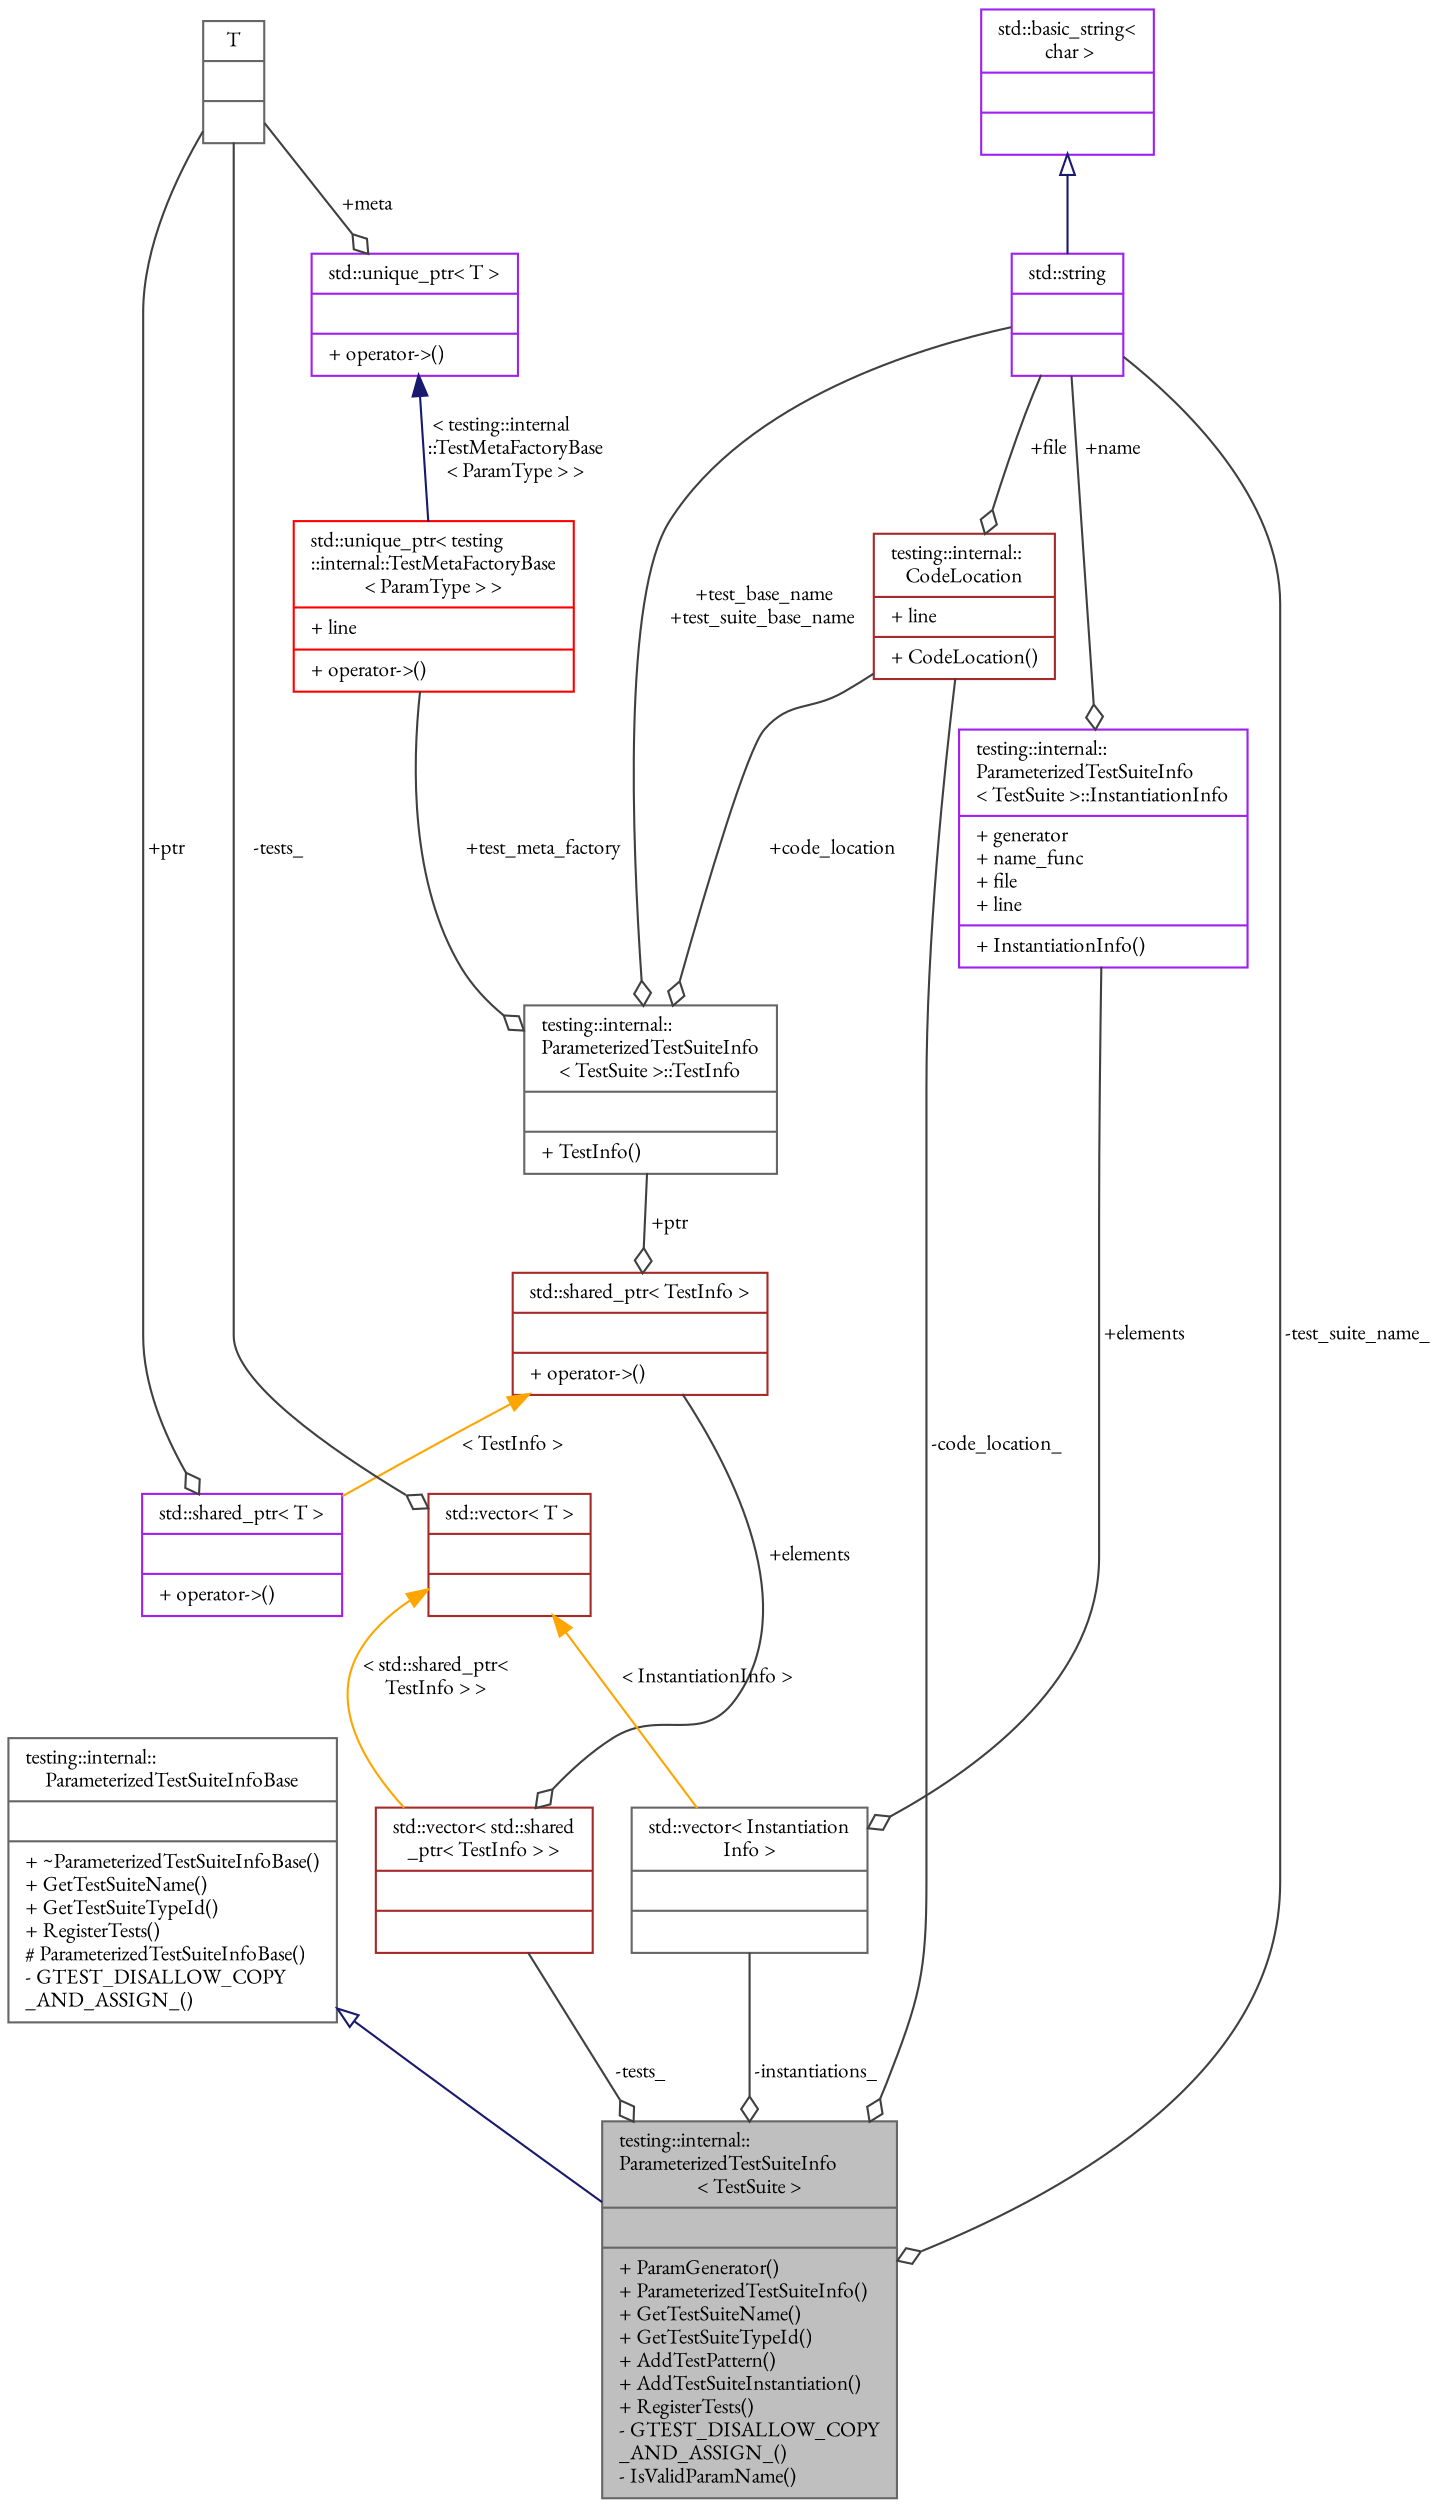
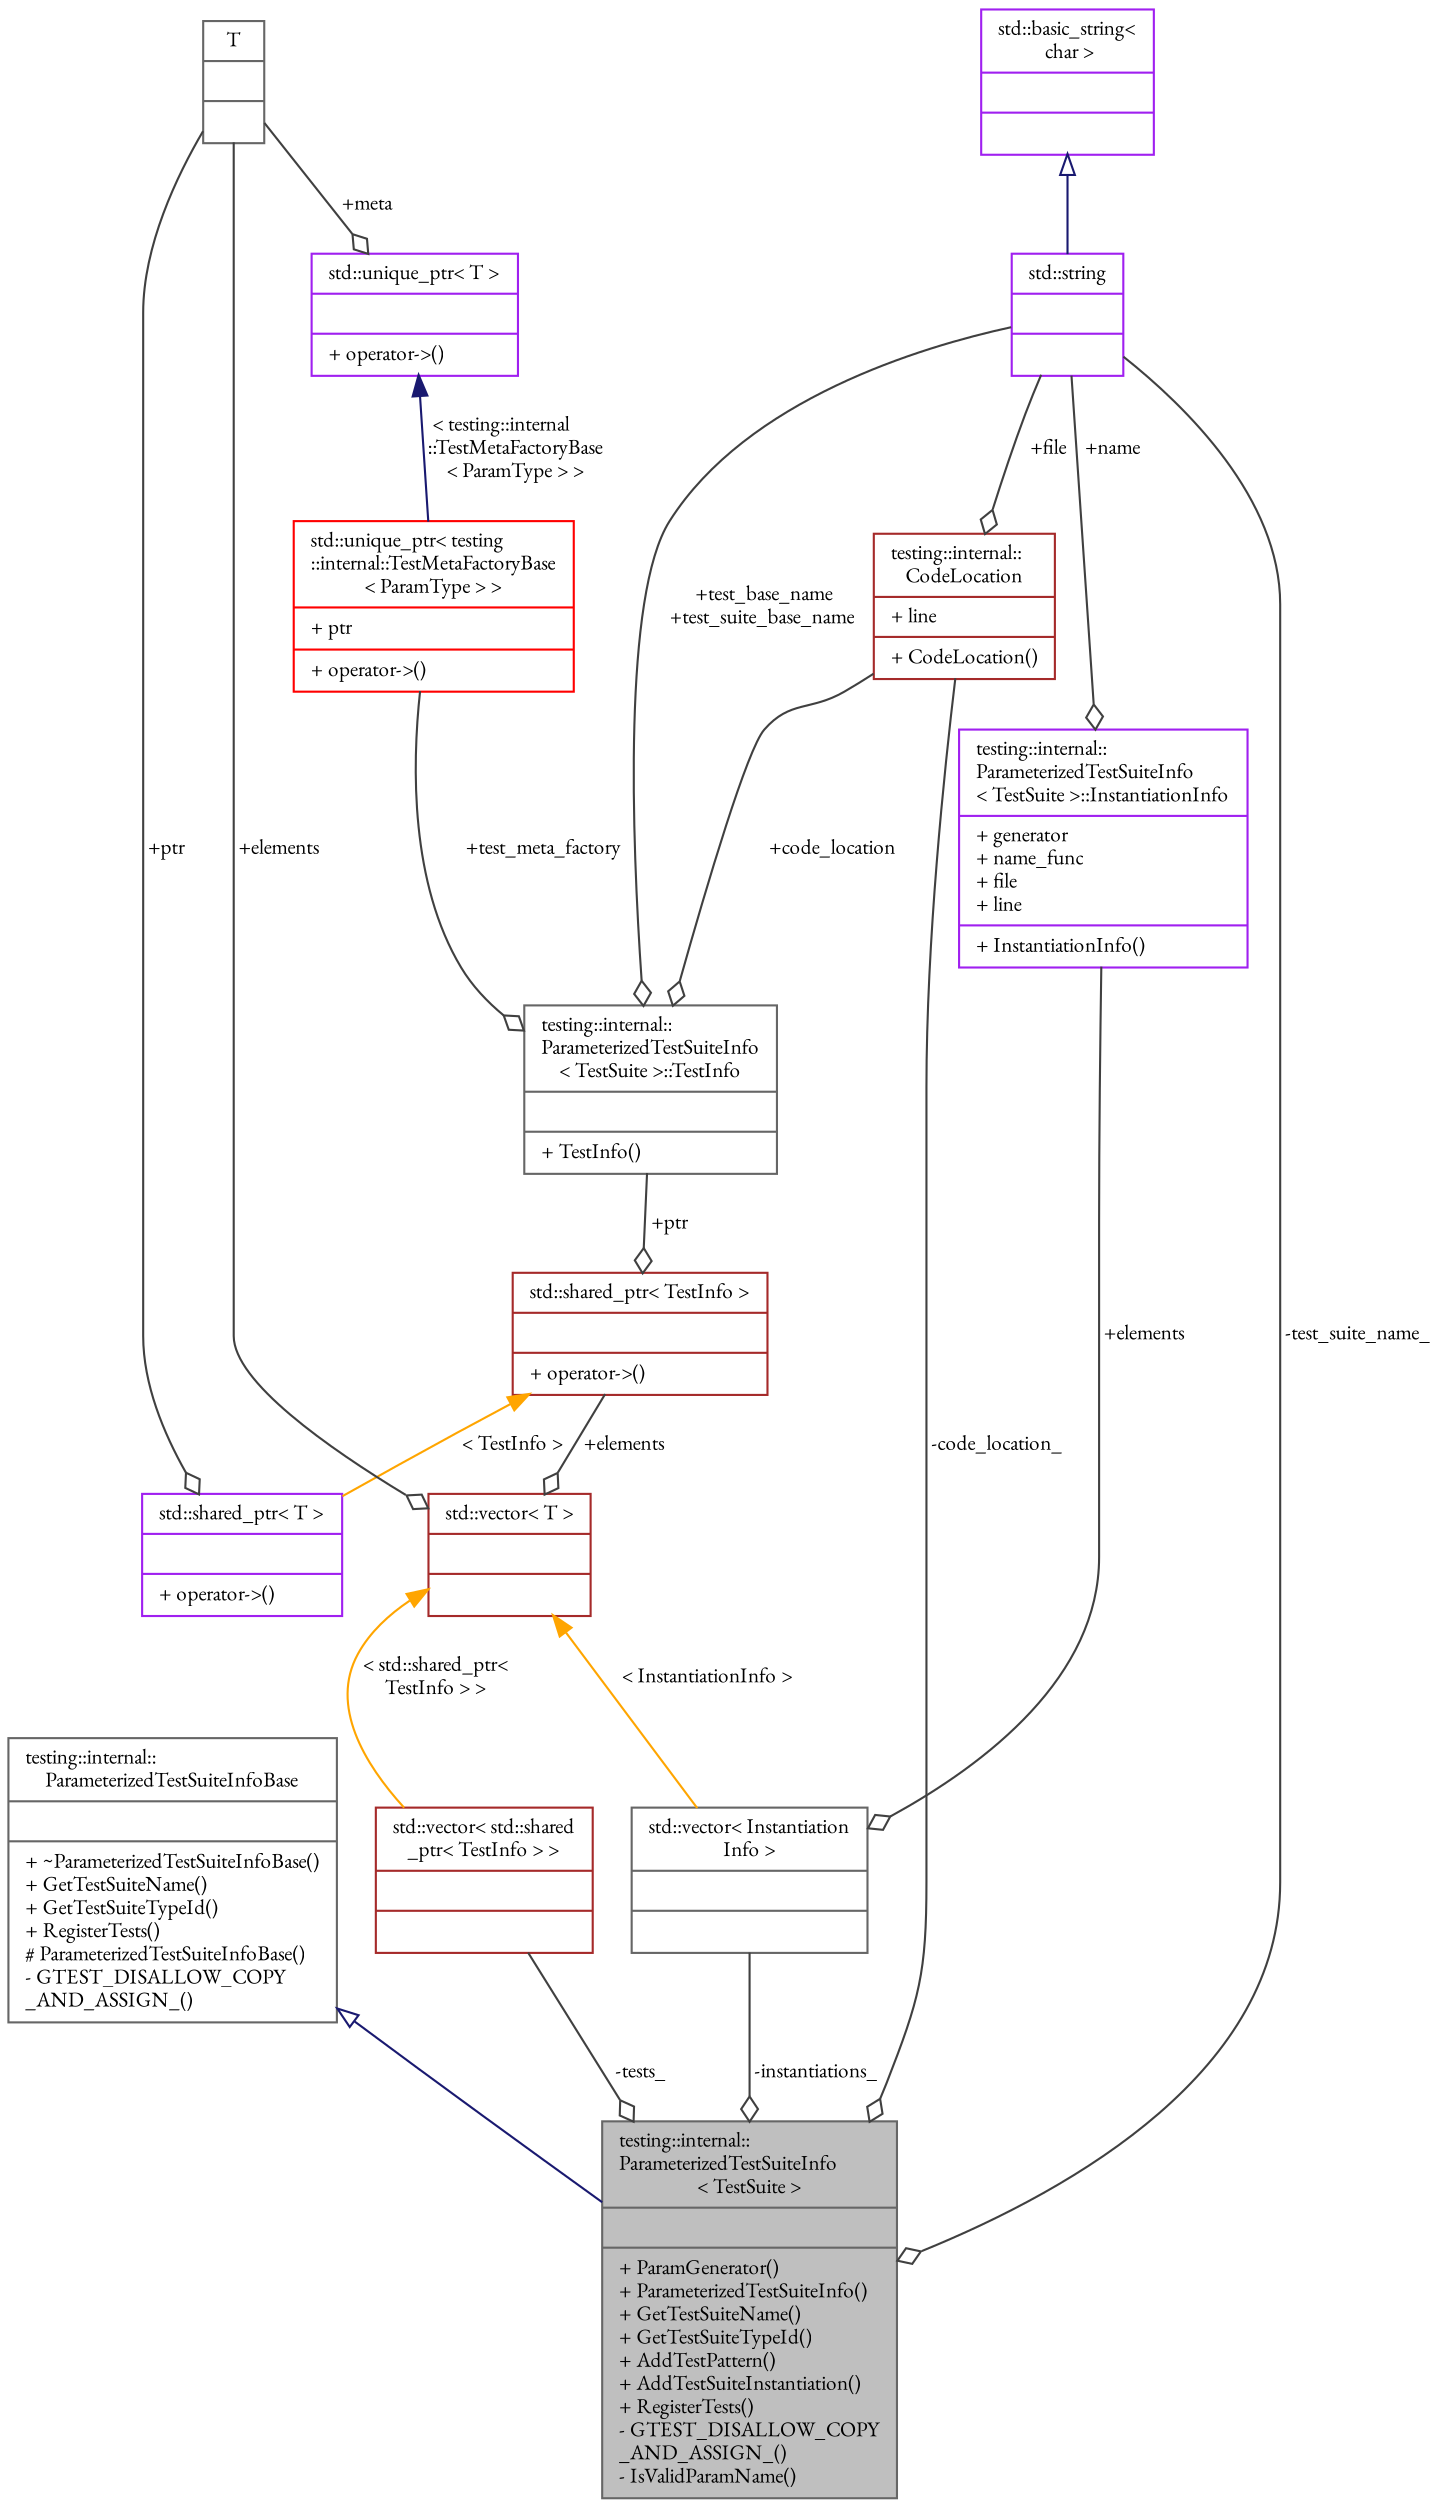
node "std::unique_ptr< testing": text "+ line" -> "+ ptr"
edge "T" -> "std::vector< T >": label " -tests_" -> " +elements"
edge "std::shared_ptr< TestInfo >" -> "std::vector< std::shared": now "std::shared_ptr< TestInfo >" -> "std::vector< T >"
